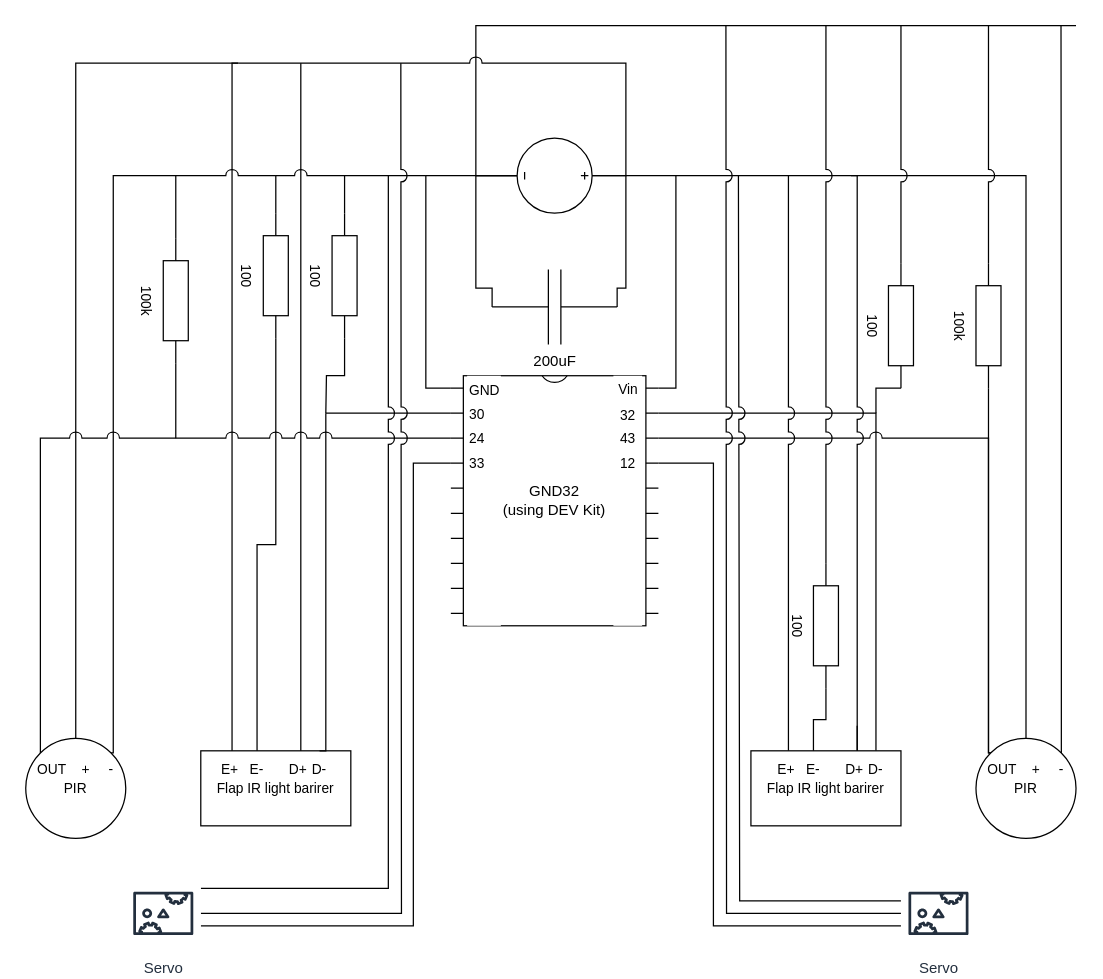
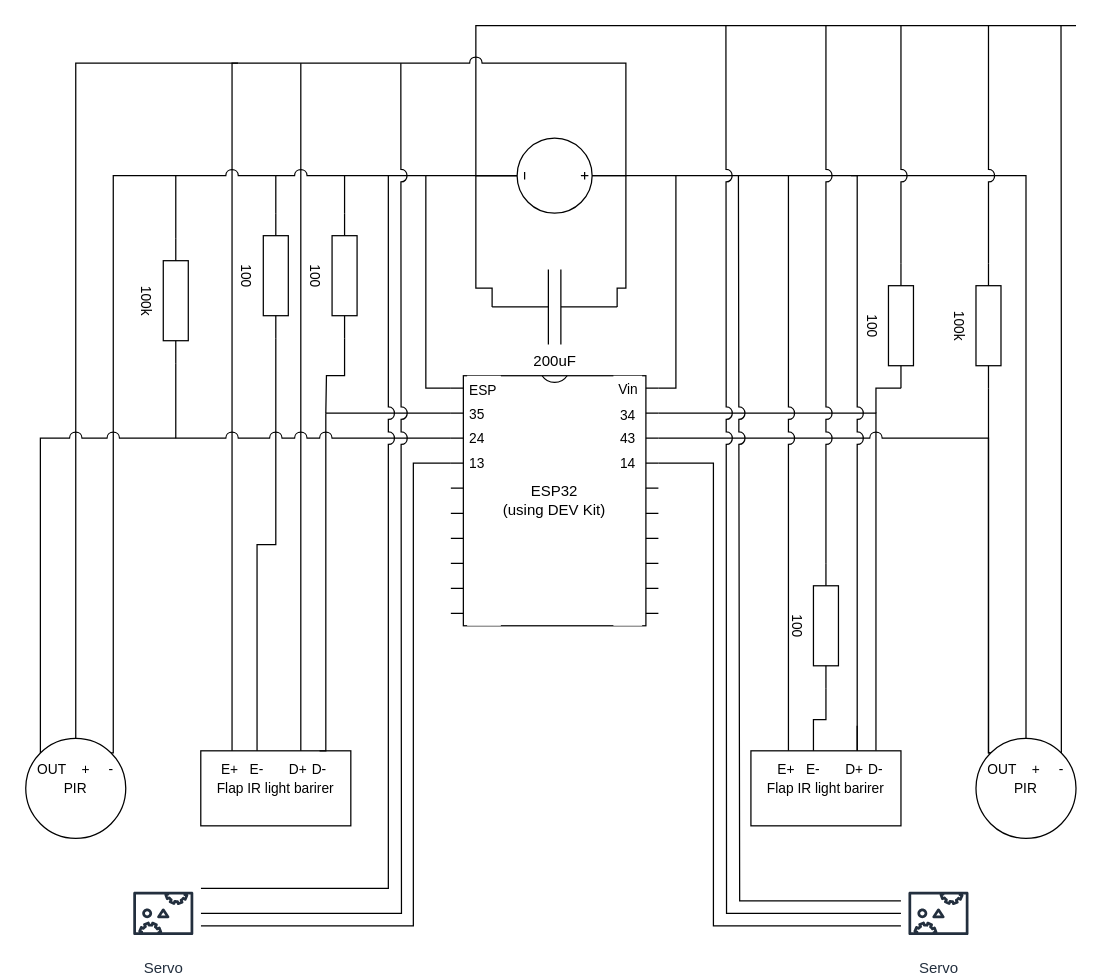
node "GND32 (using DEV Kit)": label "GND32 (using DEV Kit)" -> "ESP32 (using DEV Kit)"
node "GND": label "GND" -> "ESP"
node "30": label "30" -> "35"
node "32": label "32" -> "34"
node "33": label "33" -> "13"
node "12": label "12" -> "14"
